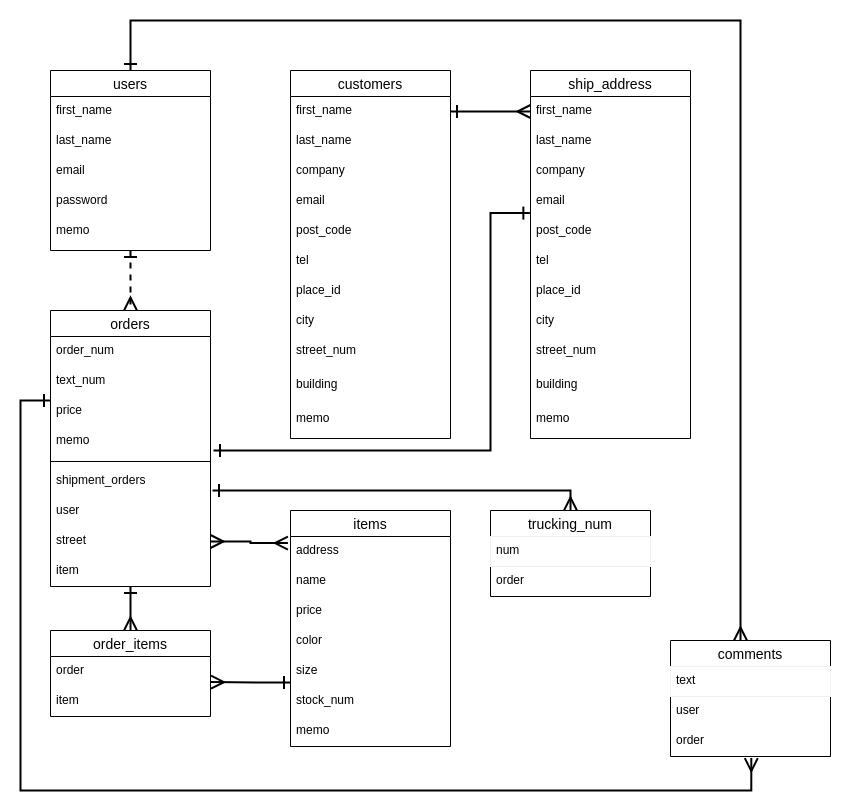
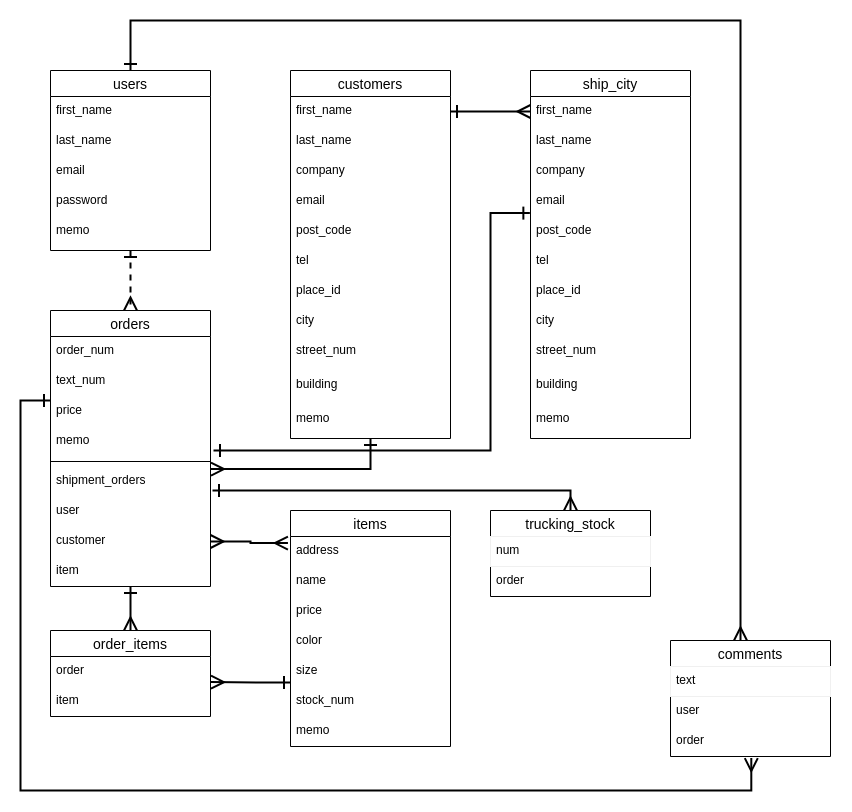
node "ship_address": label "ship_address" -> "ship_city"
edge "customers" -- "shipment_orders": added
node "trucking_num": label "trucking_num" -> "trucking_stock"
node "street": label "street" -> "customer"
